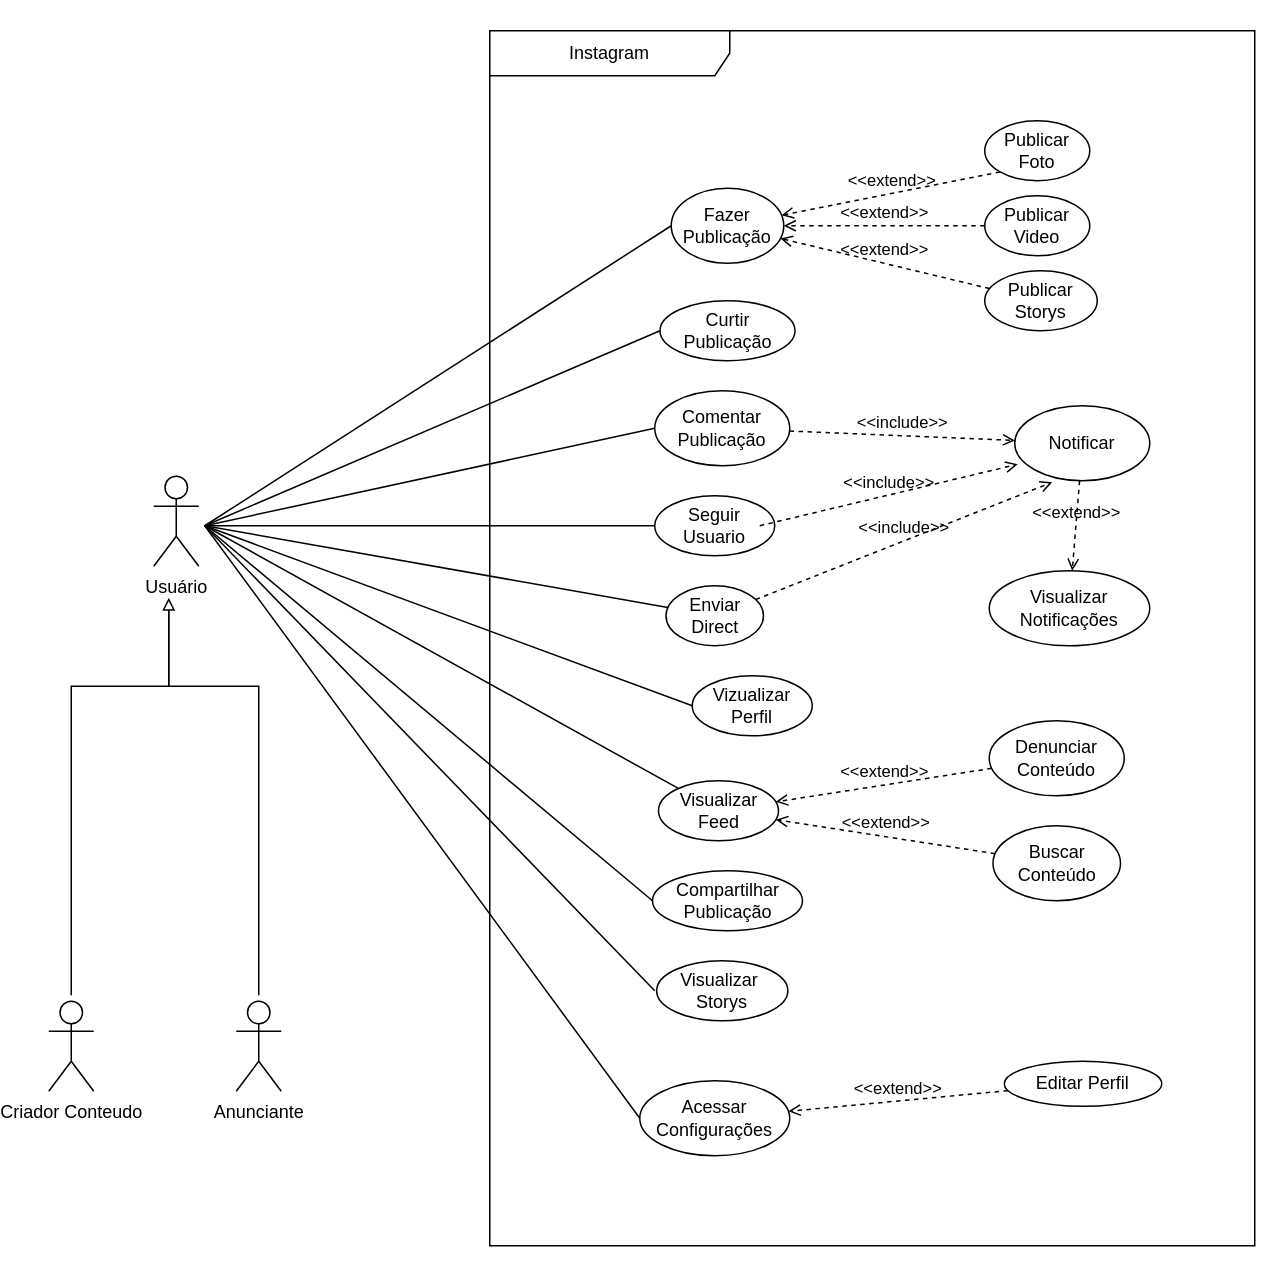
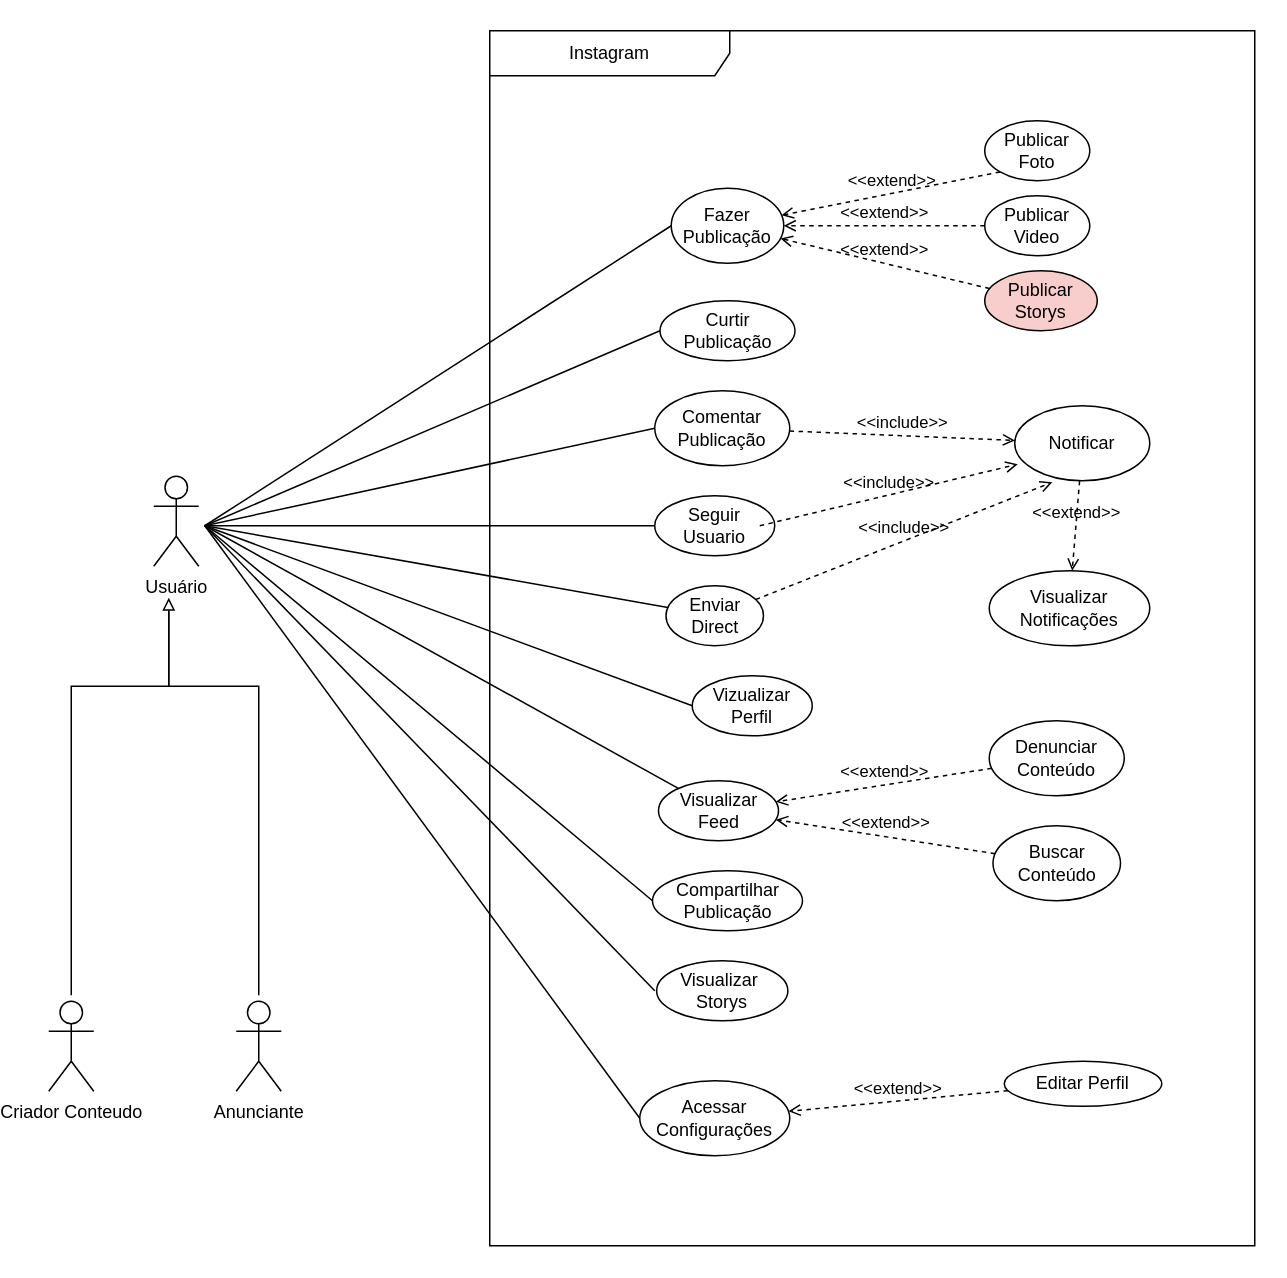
node "Publicar Storys": fillcolor #ffffff -> #f8cecc
